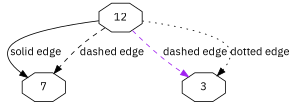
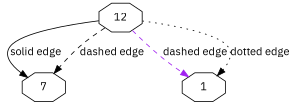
node "3": label "3" -> "1"
